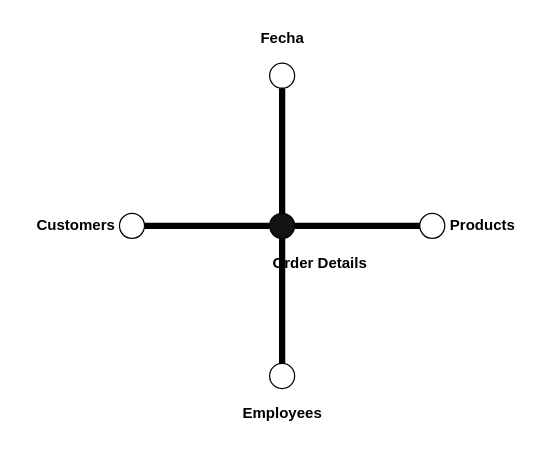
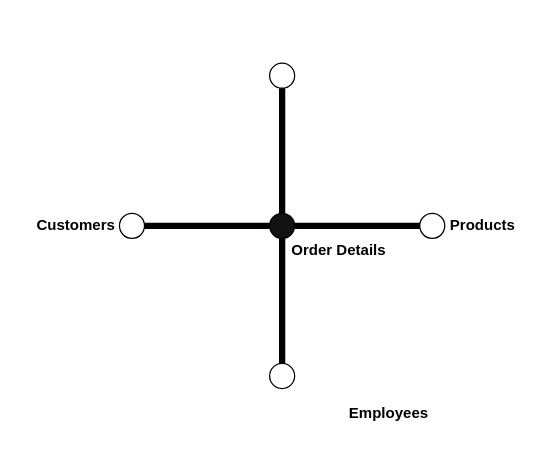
node "Fecha": removed
node "Order Details": moved (319, 263) -> (338, 251)
node "Employees": moved (282, 413) -> (388, 413)
